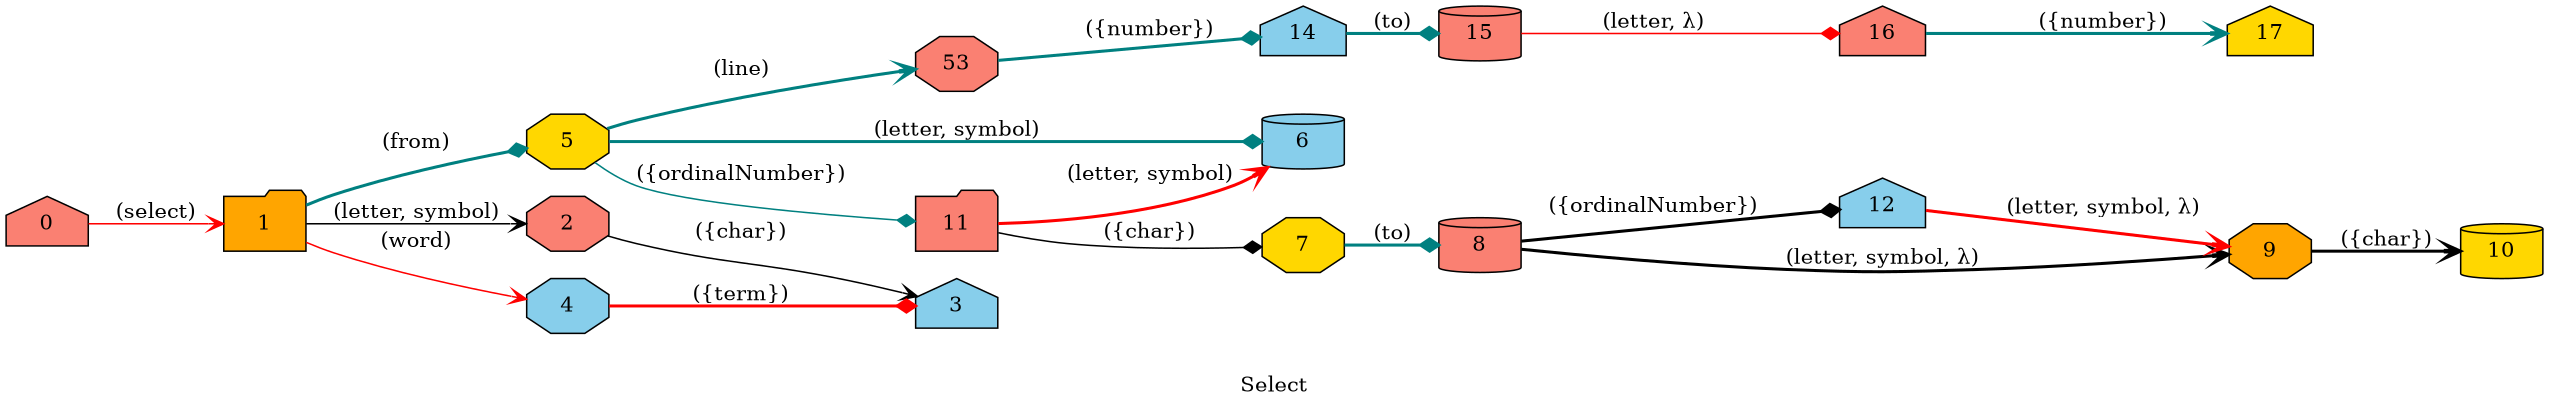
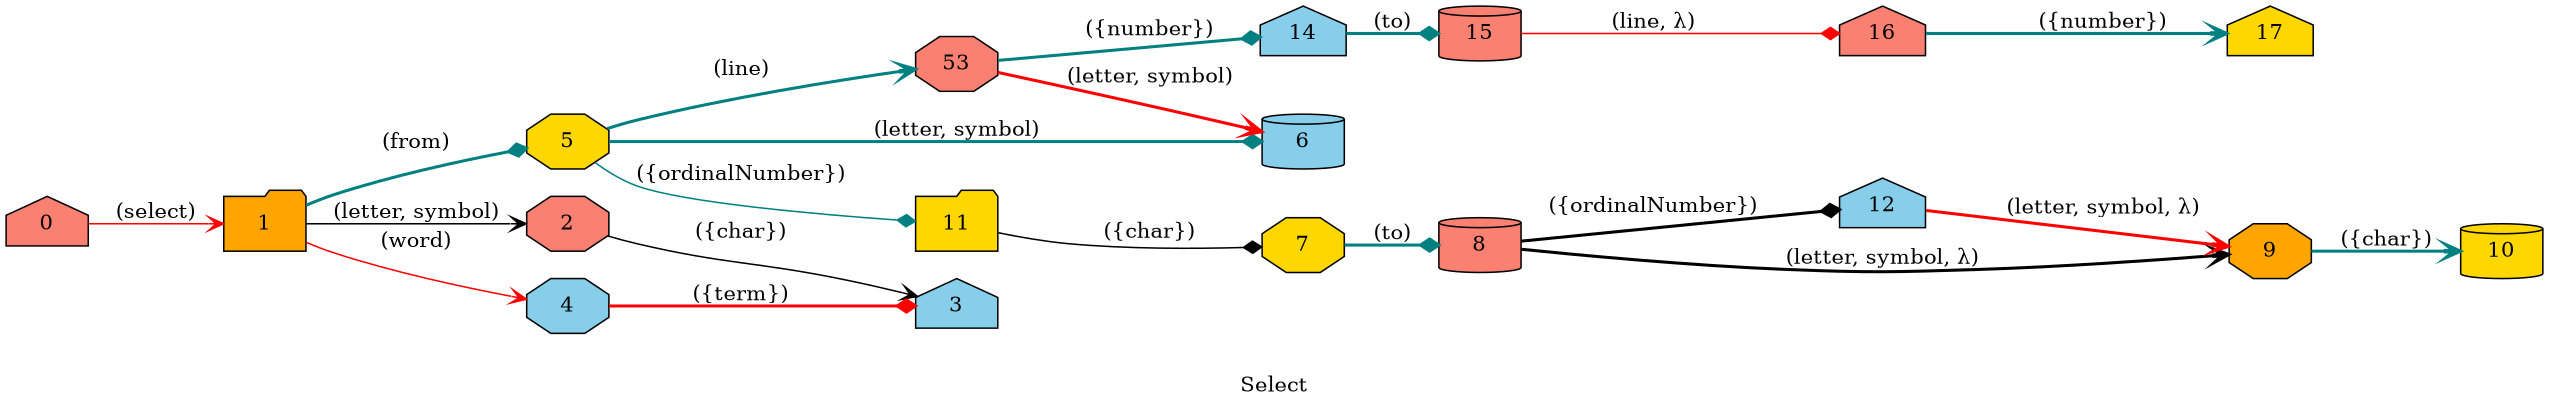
edge "15" -> "16": label "(letter, λ)" -> "(line, λ)"
edge "11" -> "6": now "53" -> "6"
node "11": fillcolor salmon -> gold
edge "9" -> "10": color black -> teal
